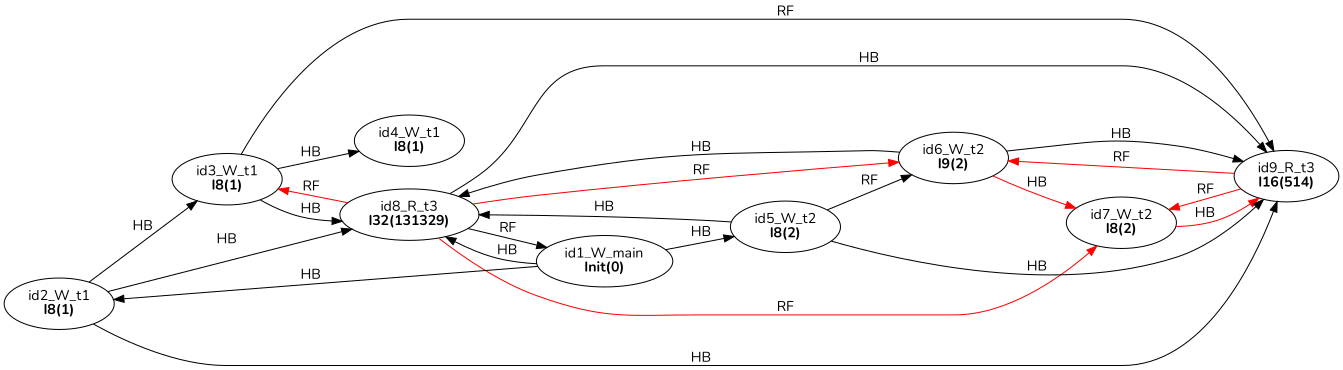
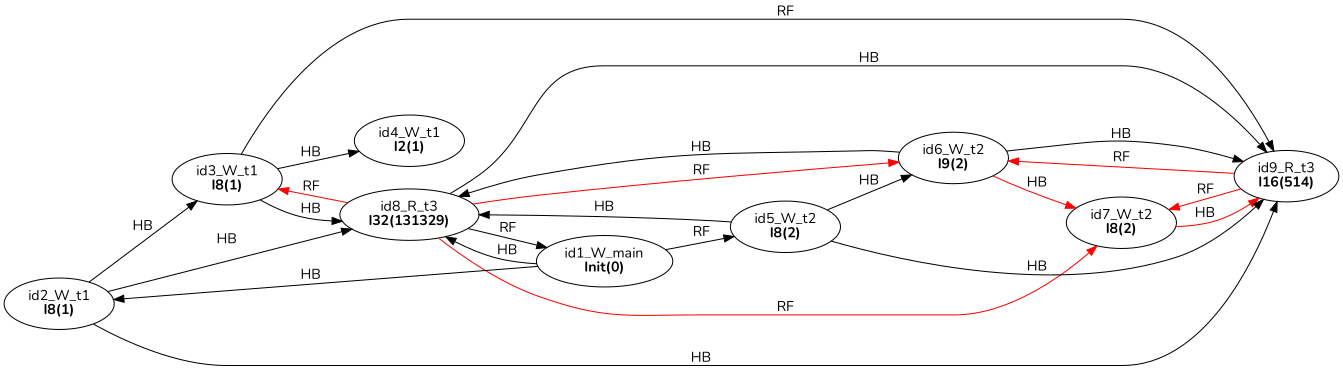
node "id4_W_t1": text "I8(1)" -> "I2(1)"
edge "id5_W_t2" -> "id6_W_t2": label "RF" -> "HB"
edge "id1_W_main" -> "id5_W_t2": label "HB" -> "RF"
